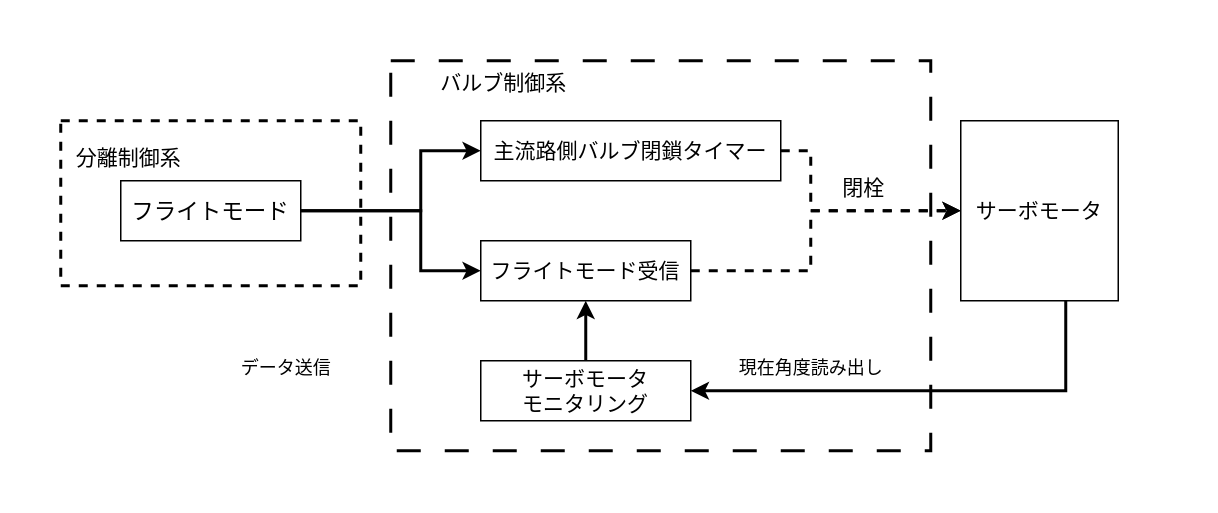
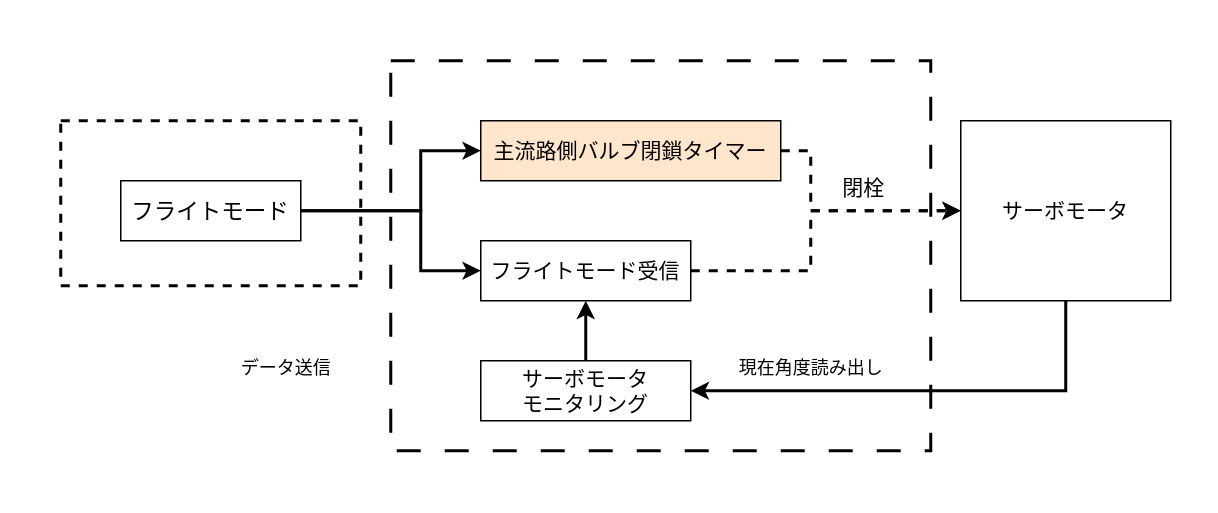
node "バルブ制御系": removed
node "主流路側バルブ閉鎖タイマー": fillcolor #ffffff -> #ffe6cc
node "分離制御系": removed
node "サーボモータ": size 158x180 -> 210x180
